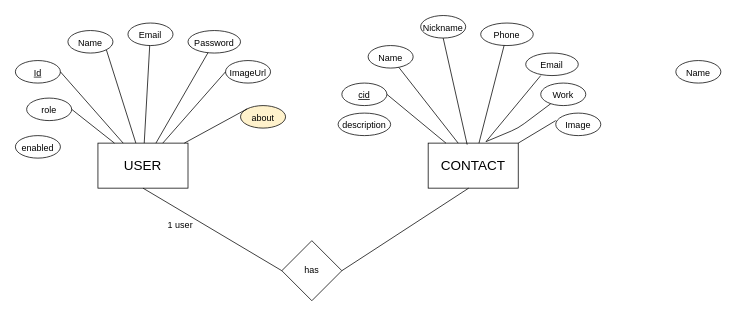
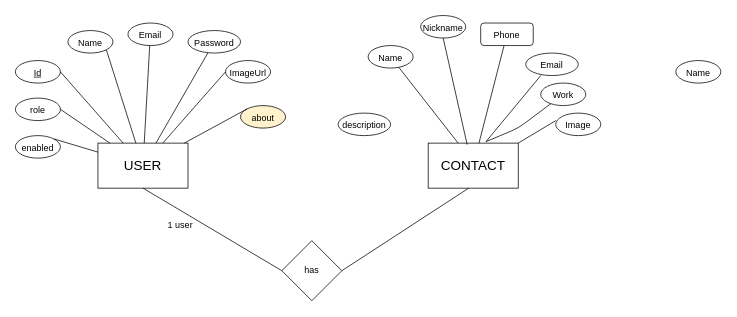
node "Phone": shape ellipse -> rounded rectangle
node "cid": removed
node "role": moved (49, 109) -> (38, 109)
edge "cid" -- "CONTACT": removed
edge "enabled" -- "USER": added
